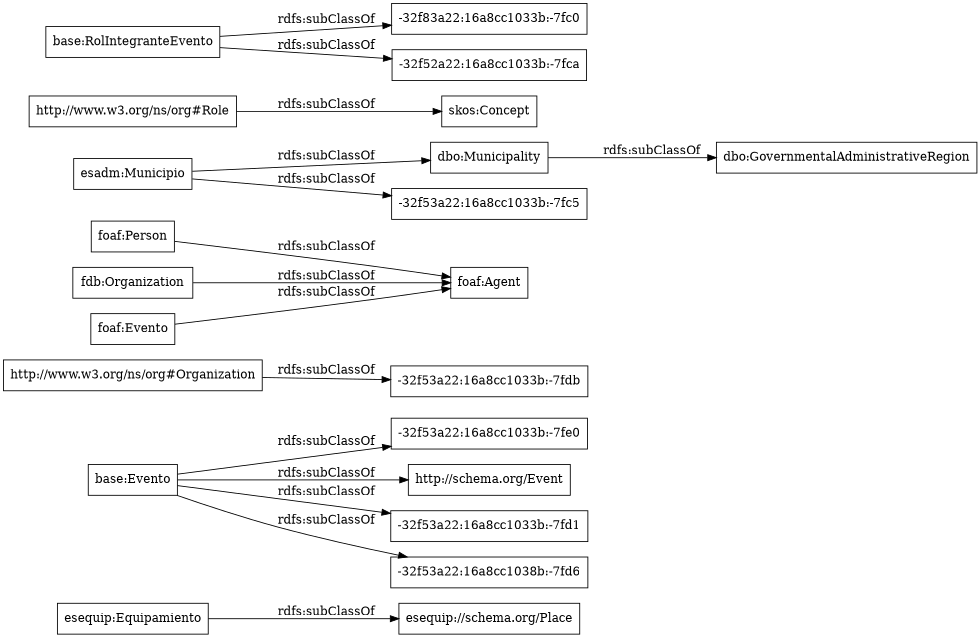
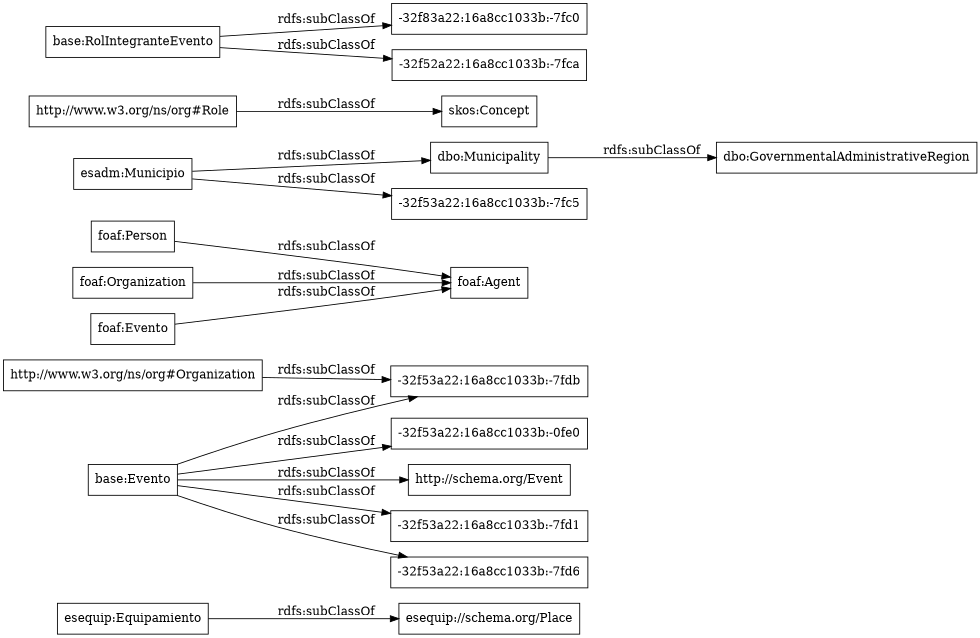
node "fdb:Organization": label "fdb:Organization" -> "foaf:Organization"
edge "base:Evento" -> "-32f53a22:16a8cc1033b:-7fdb": added, label "rdfs:subClassOf"
node "-32f53a22:16a8cc1033b:-7fe0": label "-32f53a22:16a8cc1033b:-7fe0" -> "-32f53a22:16a8cc1033b:-0fe0"
node "-32f53a22:16a8cc1038b:-7fd6": label "-32f53a22:16a8cc1038b:-7fd6" -> "-32f53a22:16a8cc1033b:-7fd6"
